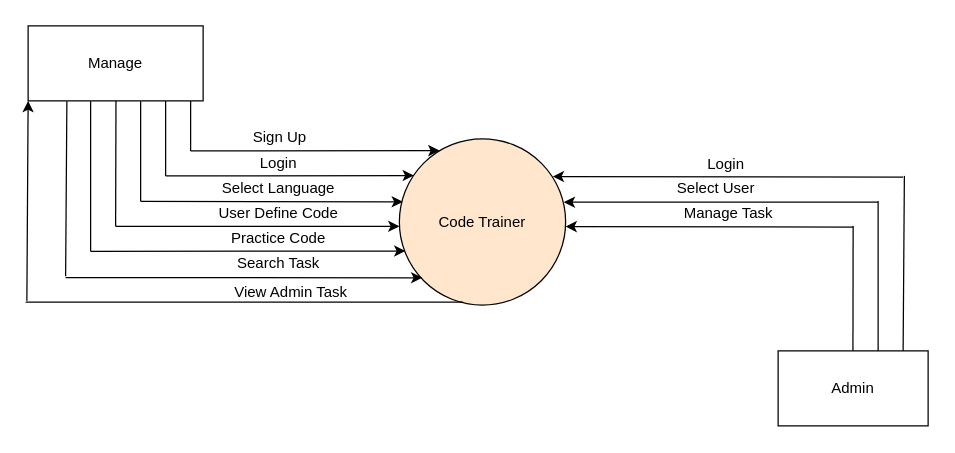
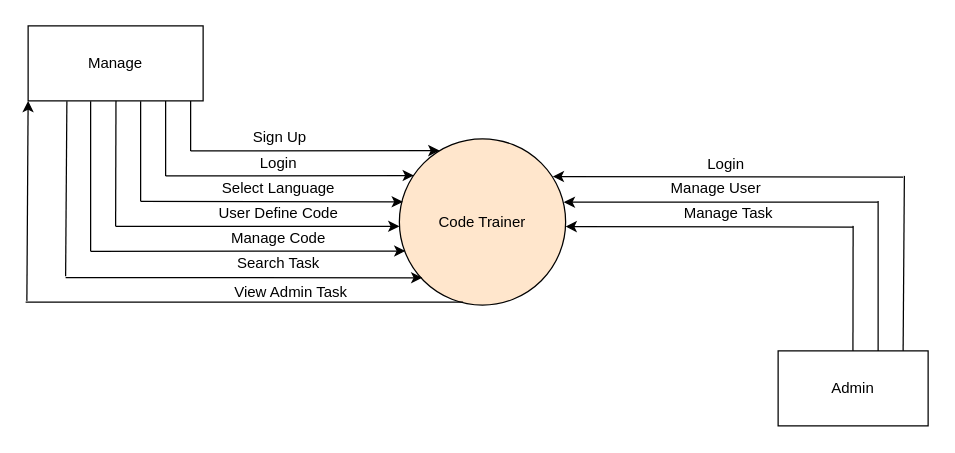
node "Select User": label "Select User" -> "Manage User"
node "Practice Code": label "Practice Code" -> "Manage Code"
